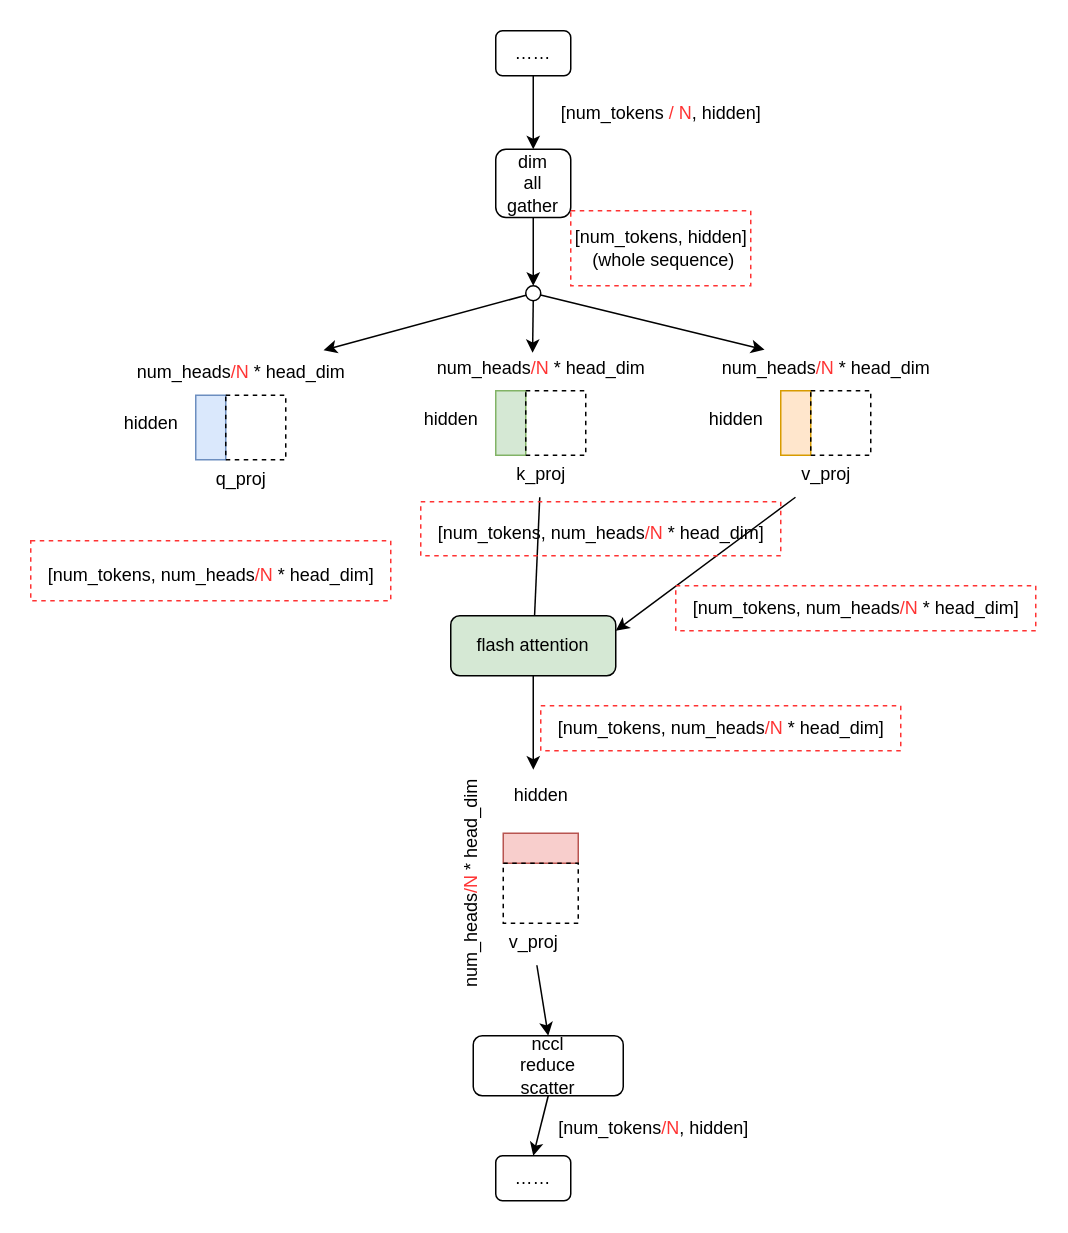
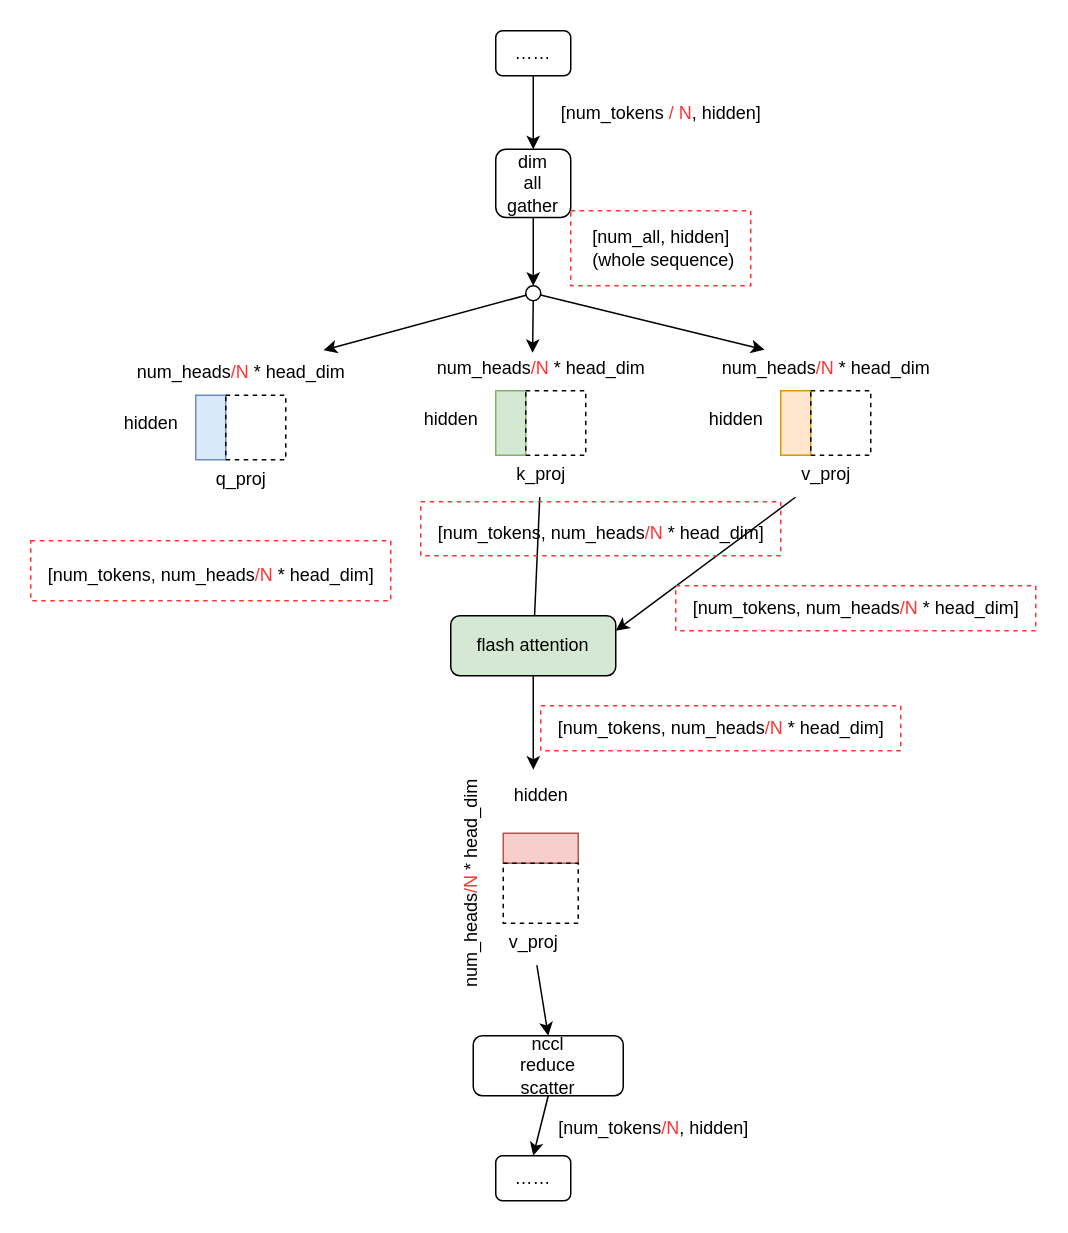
node "[num_tokens, hidden] (whole sequence)": label "[num_tokens, hidden] (whole sequence)" -> "[num_all, hidden] (whole sequence)"
